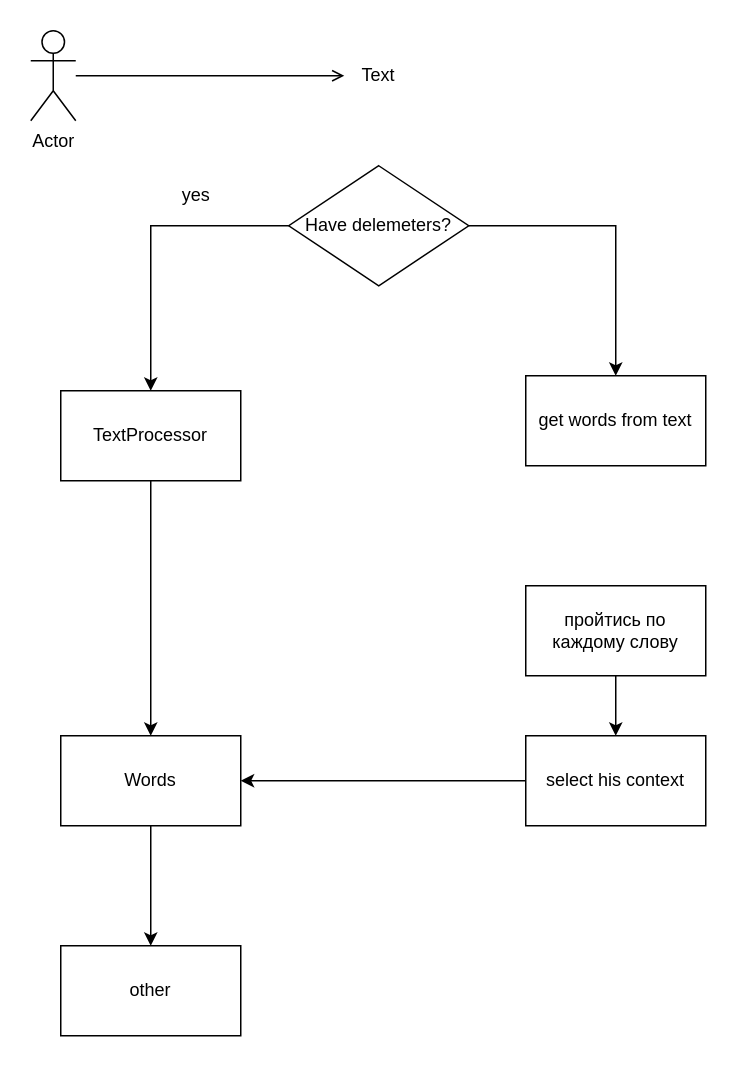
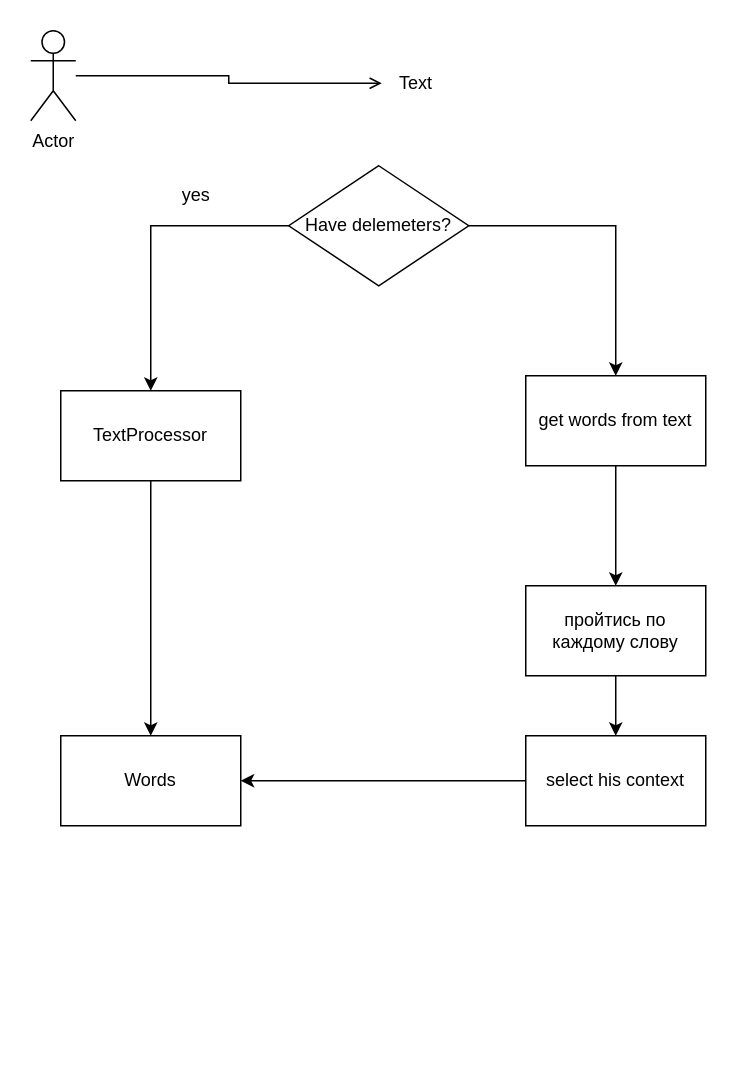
node "Text": moved (379, 76) -> (416, 83)
edge "get words from text" -> "пройтись по каждому слову": added
edge "Words" -> "other": removed
node "other": removed
